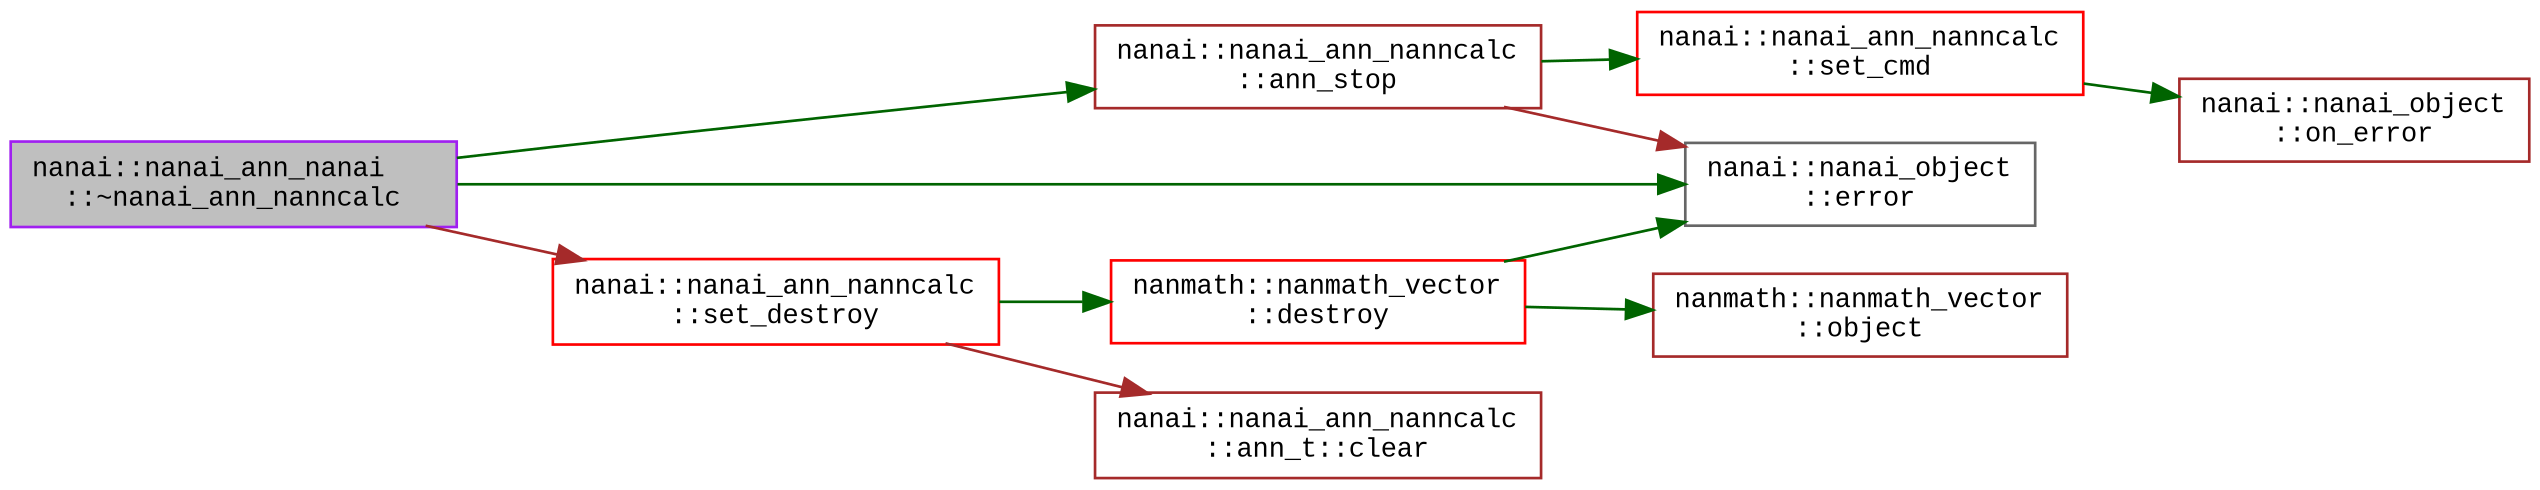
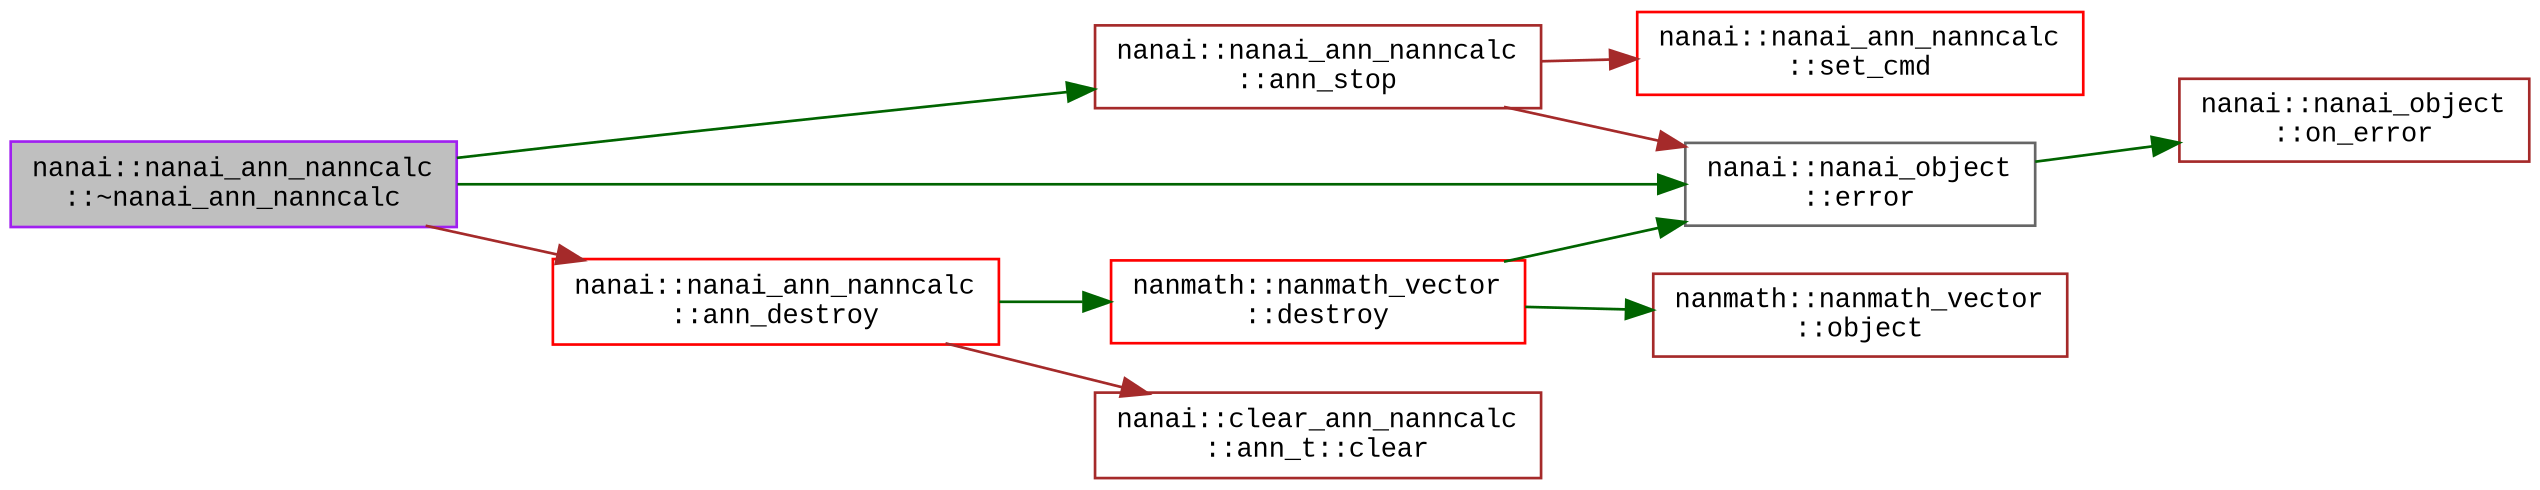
edge "nanai::nanai_ann_nanncalc ::ann_stop" -> "nanai::nanai_ann_nanncalc ::set_cmd": color darkgreen -> brown
edge "nanai::nanai_ann_nanncalc ::set_cmd" -> "nanai::nanai_object ::on_error": now "nanai::nanai_object ::error" -> "nanai::nanai_object ::on_error"
node "nanai::nanai_ann_nanai ::~nanai_ann_nanncalc": label "nanai::nanai_ann_nanai ::~nanai_ann_nanncalc" -> "nanai::nanai_ann_nanncalc ::~nanai_ann_nanncalc"
node "nanai::nanai_ann_nanncalc ::set_destroy": label "nanai::nanai_ann_nanncalc ::set_destroy" -> "nanai::nanai_ann_nanncalc ::ann_destroy"
node "nanai::nanai_ann_nanncalc ::ann_t::clear": label "nanai::nanai_ann_nanncalc ::ann_t::clear" -> "nanai::clear_ann_nanncalc ::ann_t::clear"
